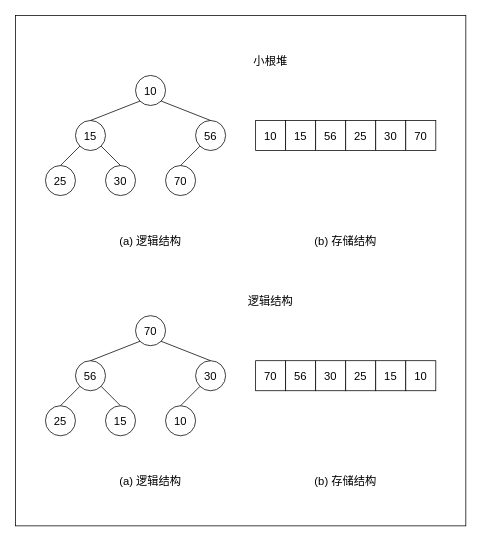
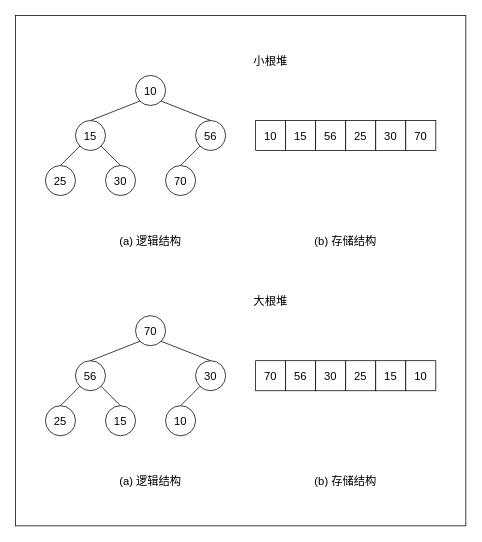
node "逻辑结构": label "逻辑结构" -> "大根堆"
